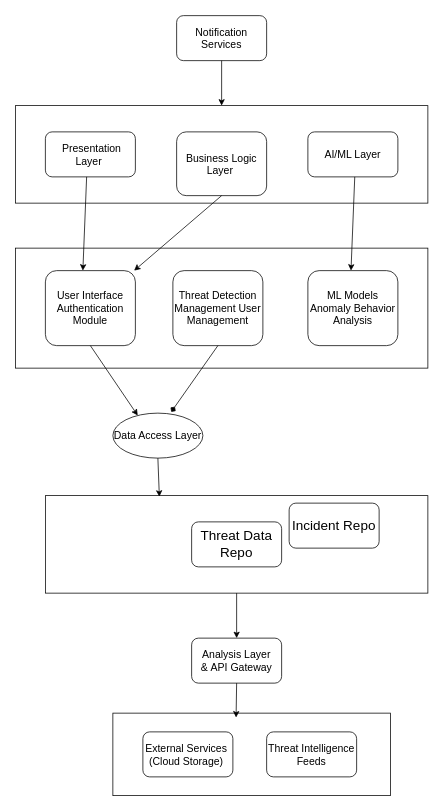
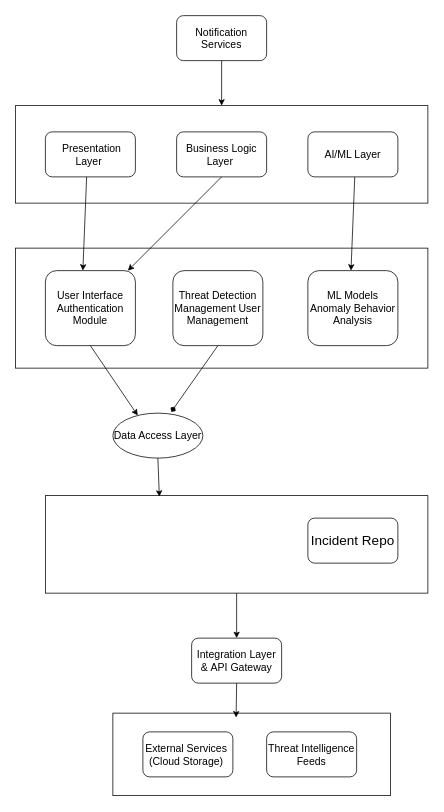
node "Business Logic Layer": size 90x64 -> 90x45
node "Incident Repo": moved (334, 525) -> (353, 540)
node "Threat Data Repo": removed
node "Analysis Layer & API Gateway": label "Analysis Layer & API Gateway" -> "Integration Layer & API Gateway"
